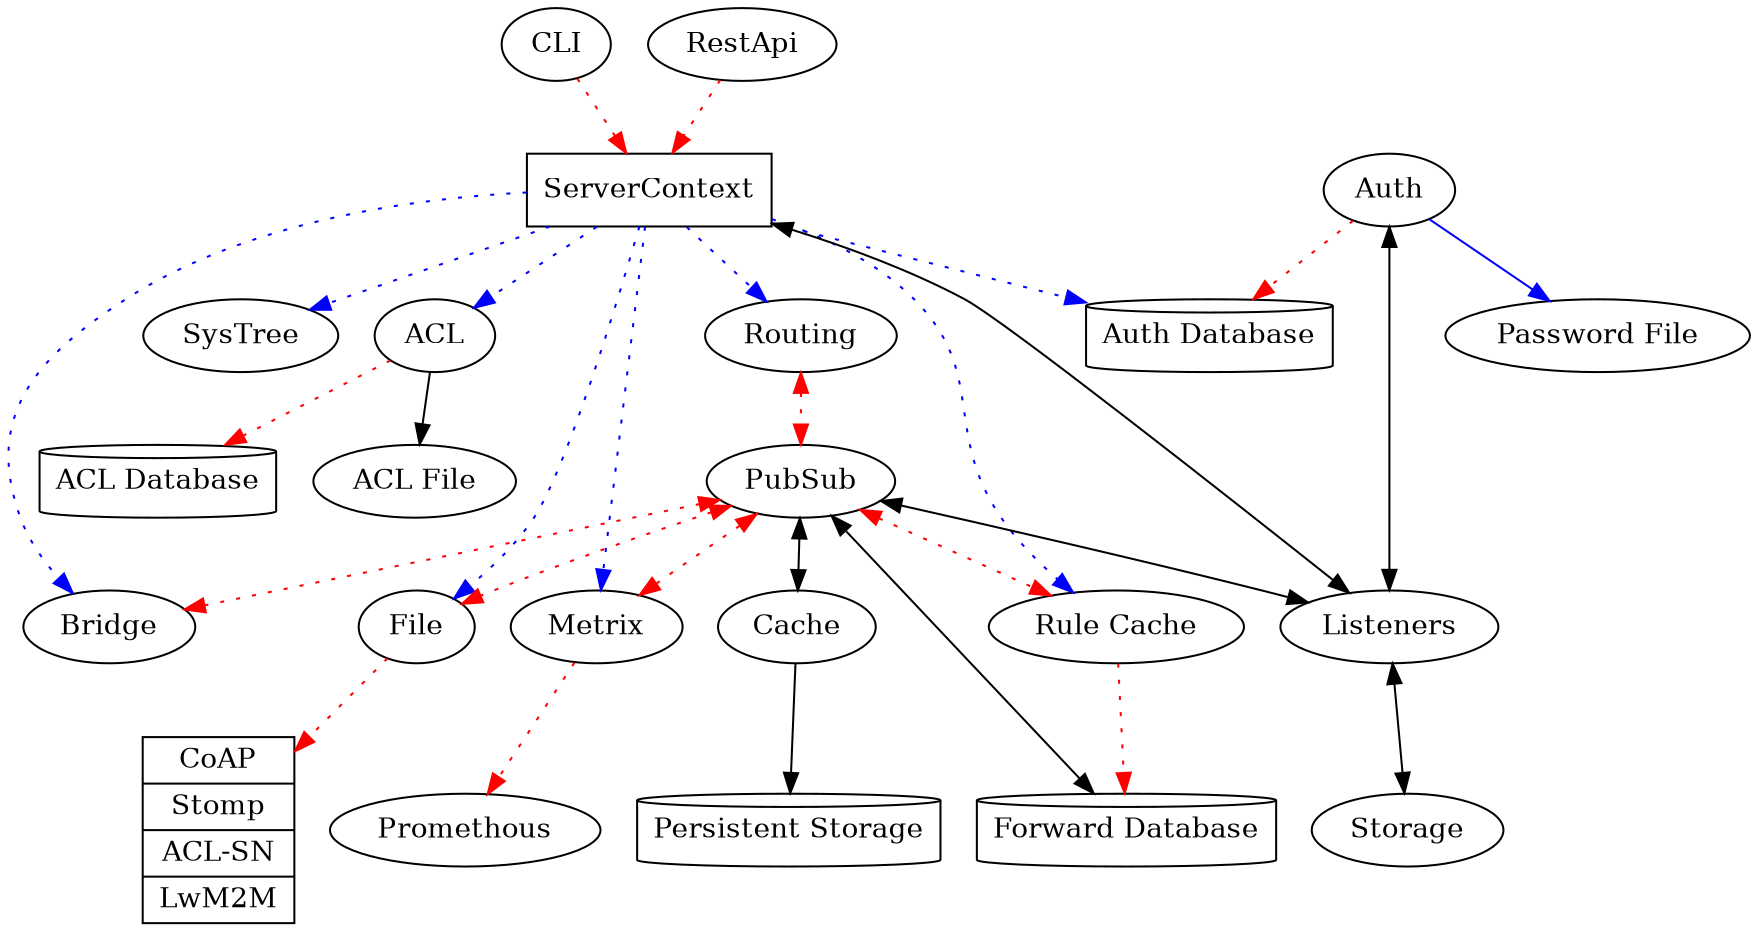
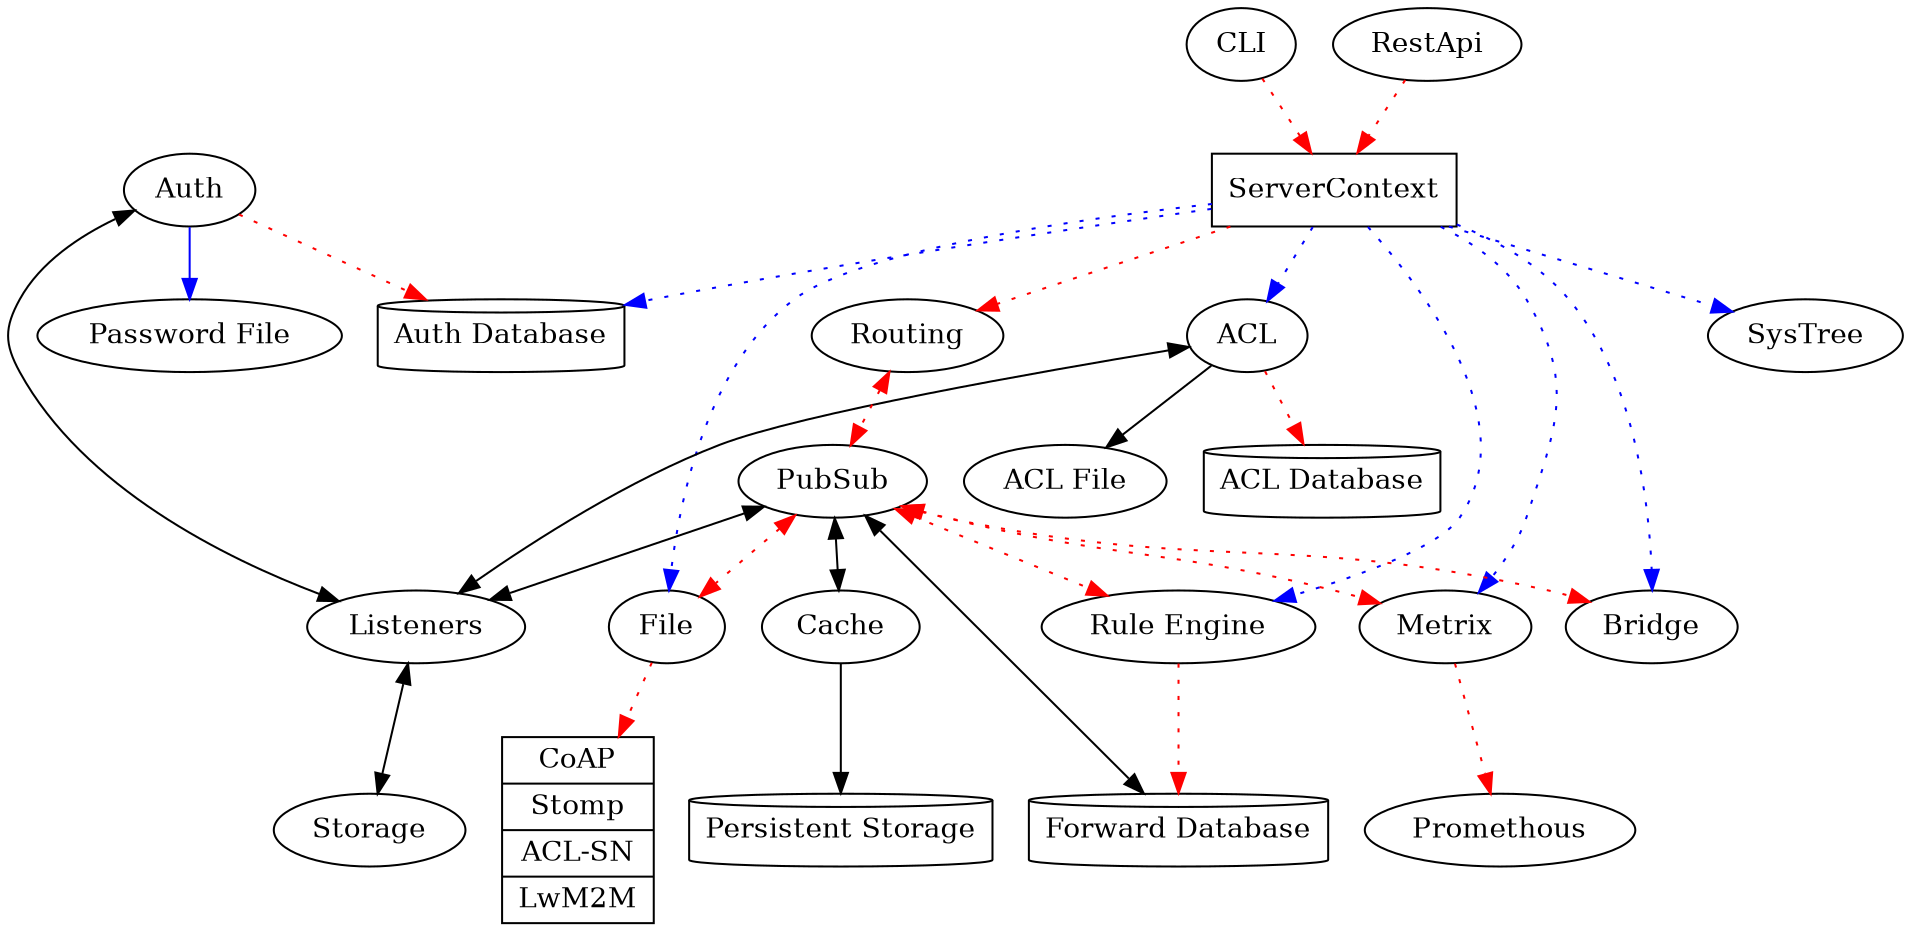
edge "ServerContext" -> "Routing": color blue -> red
edge "ServerContext" -- "Listeners": now "ACL" -- "Listeners"
node "Rule Cache": label "Rule Cache" -> "Rule Engine"
